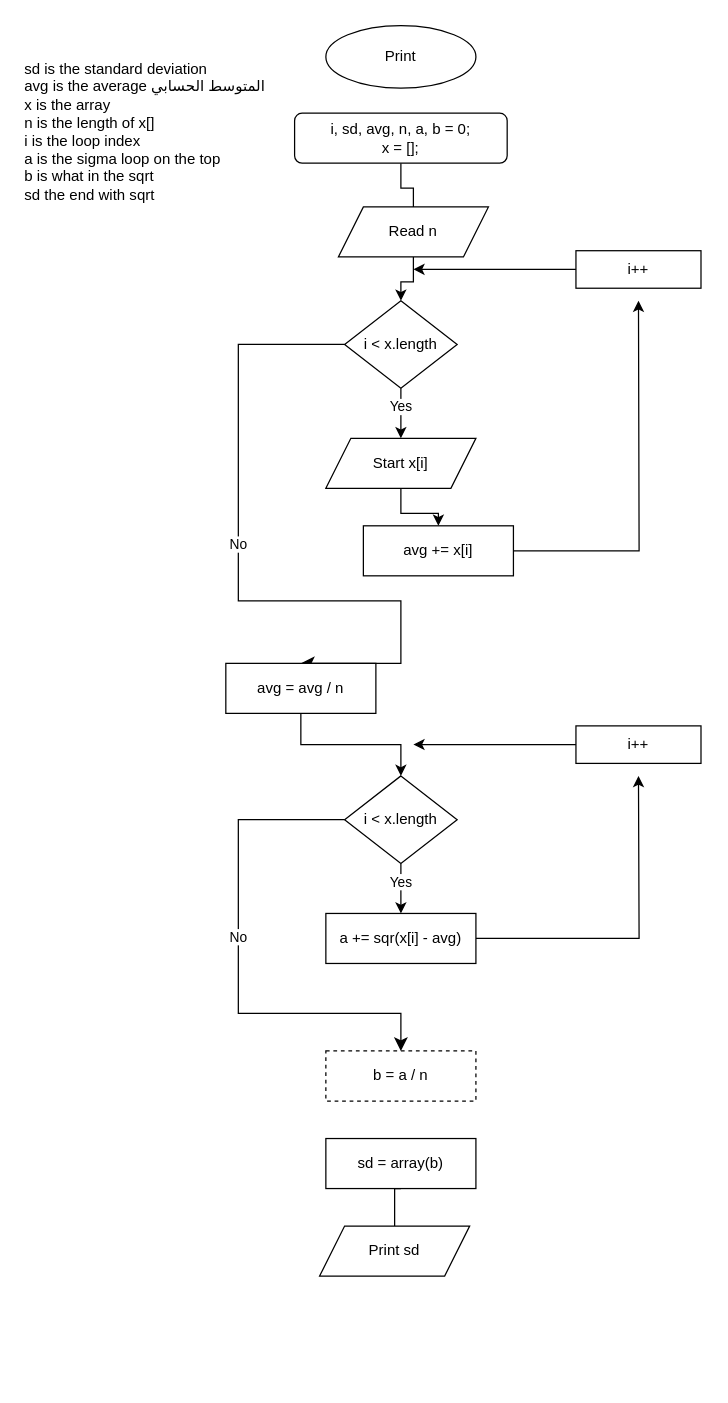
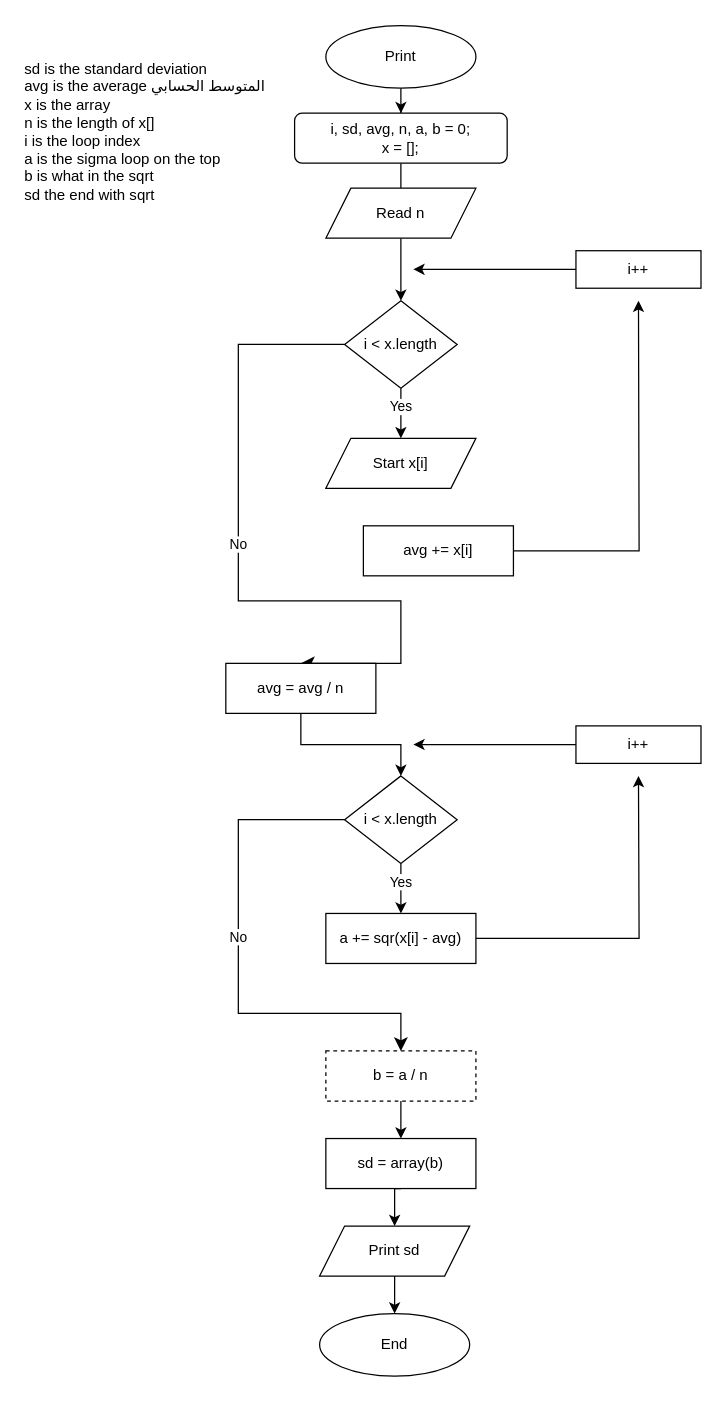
edge "Print" -> "i, sd, avg, n, a, b = 0; x = [];": added
node "Read n": moved (413, 232) -> (401, 213)
edge "Start x[i]" -> "avg += x[i]": removed
edge "b = a / n" -> "sd = array(b)": added
edge "sd = array(b)" -- "Print sd": arrowhead none -> classic
edge "Print sd" -> "End": added
node "End": added
